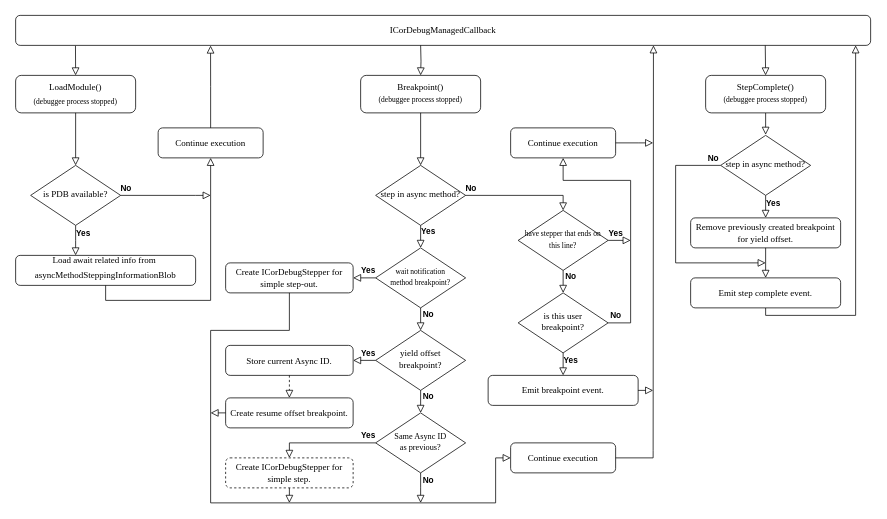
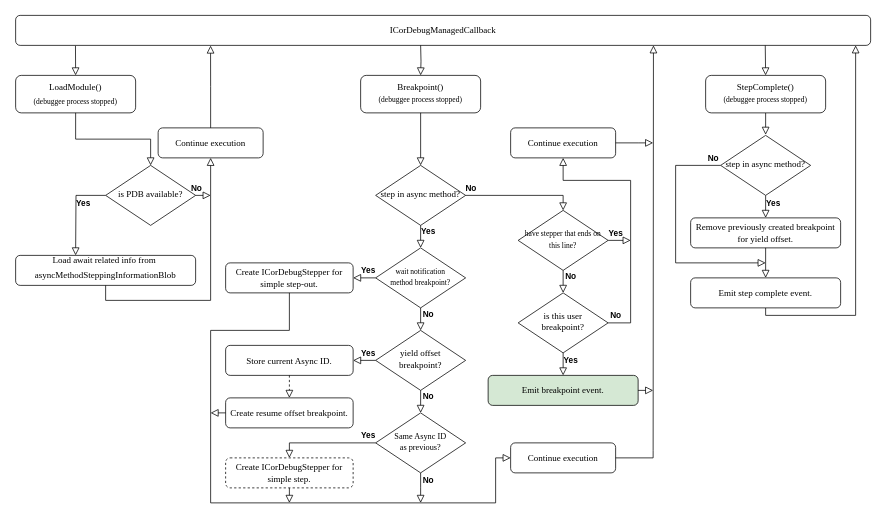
node "is PDB available?": moved (75, 195) -> (150, 195)
node "Emit breakpoint event.": fillcolor #ffffff -> #d5e8d4
